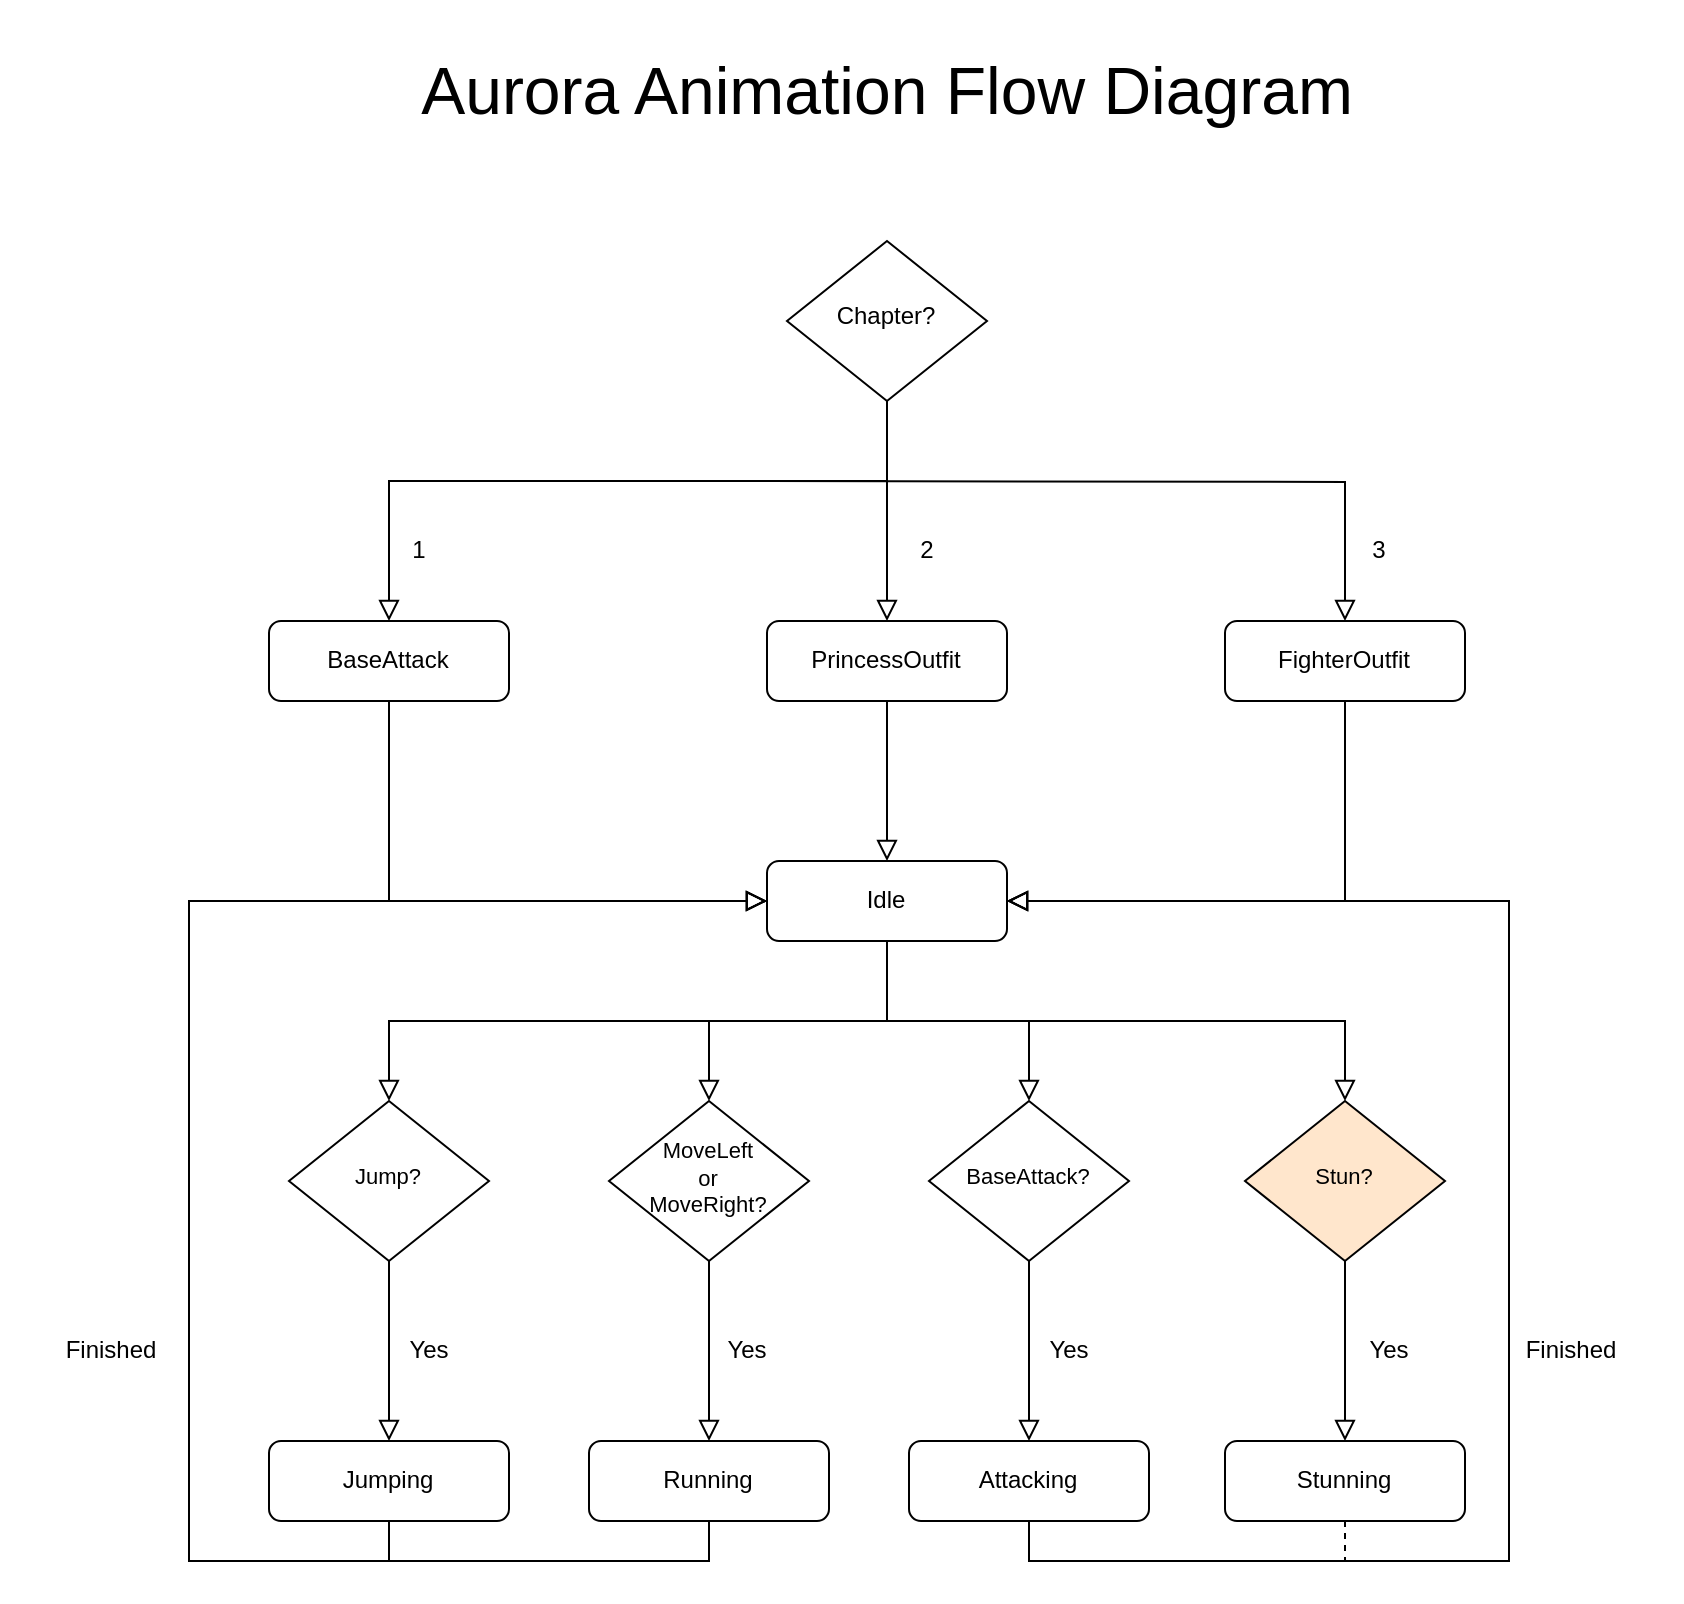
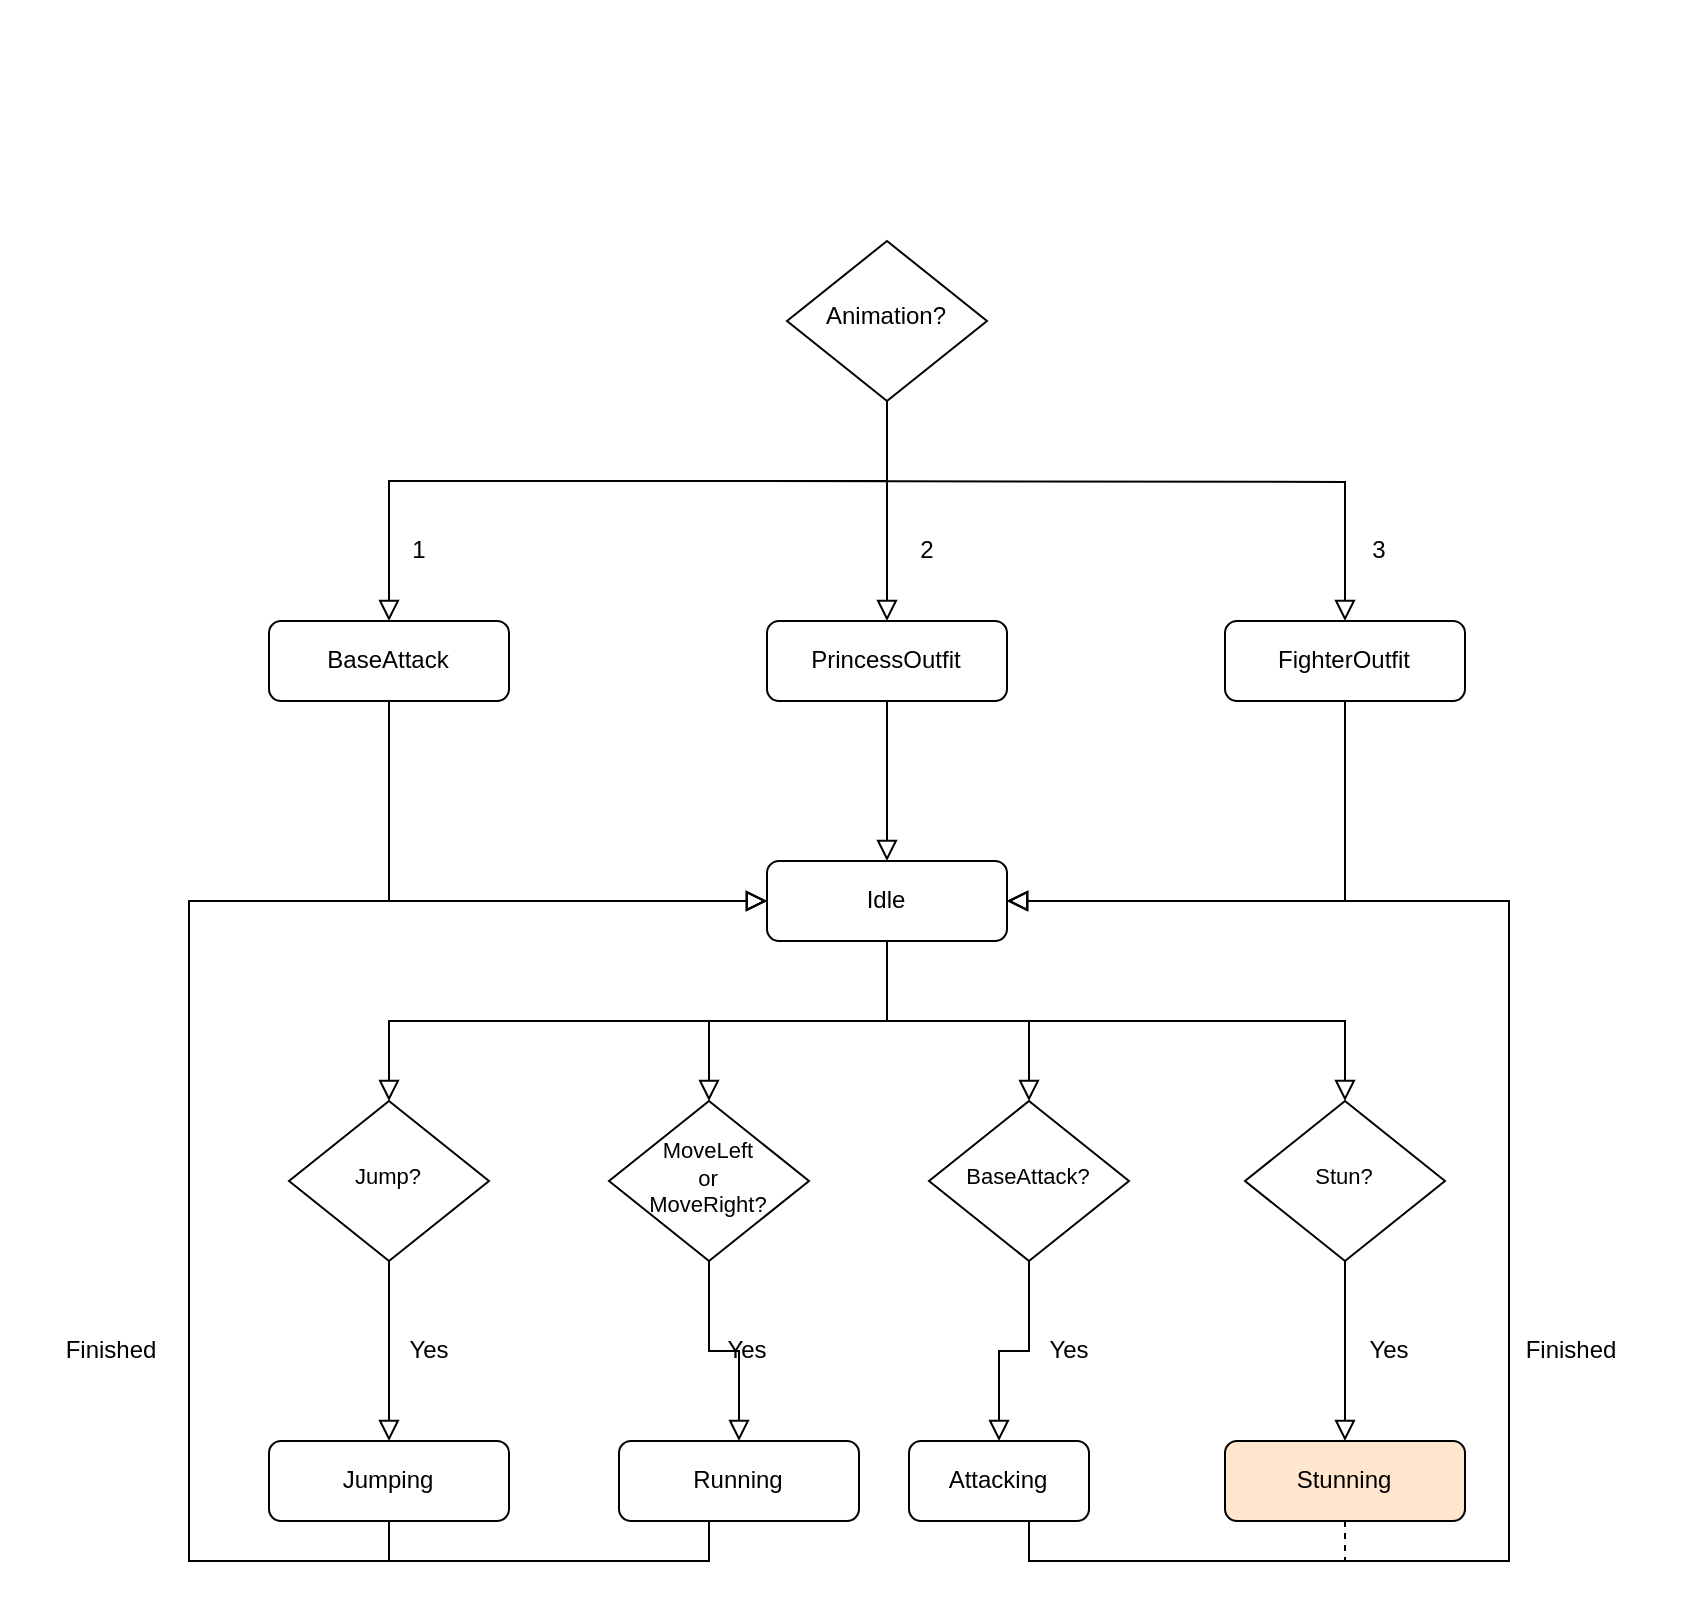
node "Aurora Animation Flow Diagram": removed
node "Chapter?": label "Chapter?" -> "Animation?"
node "Stun?": fillcolor #ffe6cc -> #ffffff
node "Running": moved (709, 1481) -> (739, 1481)
node "Attacking": size 240x80 -> 180x80
node "Stunning": fillcolor #ffffff -> #ffe6cc
